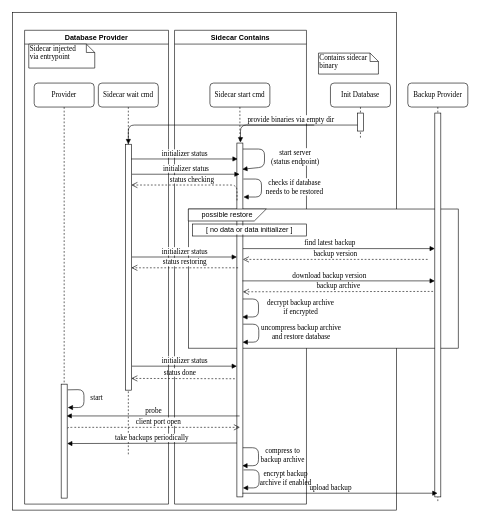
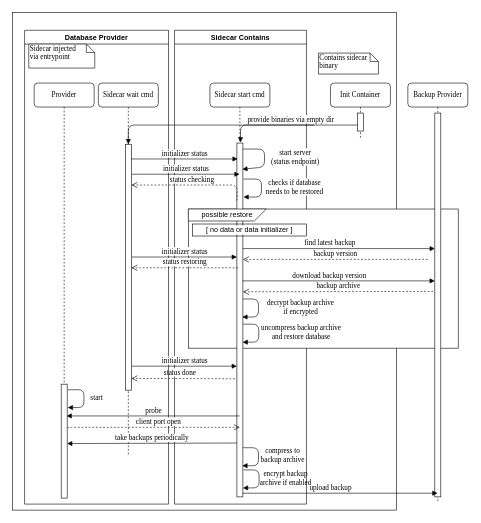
node "Init Database": label "Init Database" -> "Init Container"
